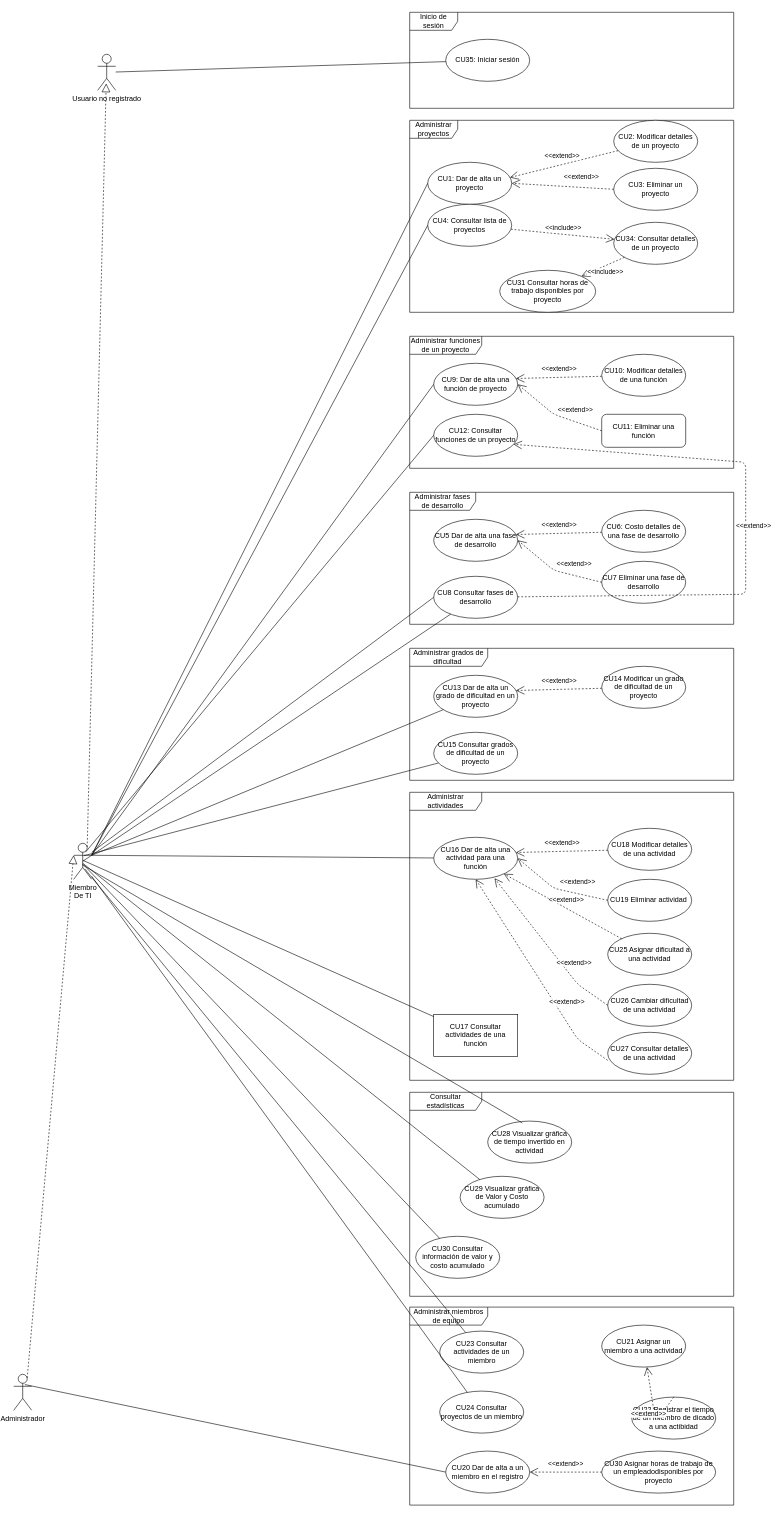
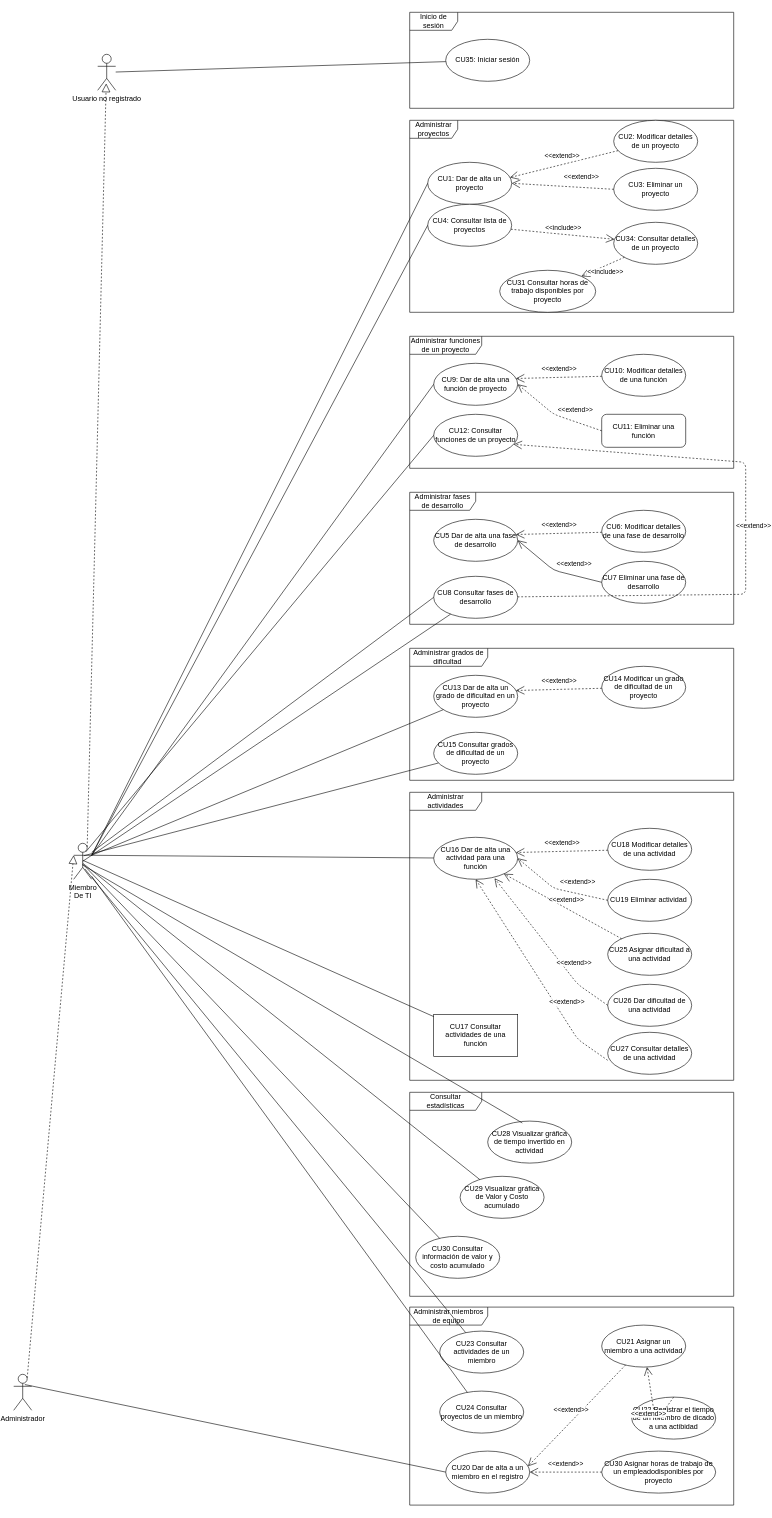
node "CU6: Costo detalles de una fase de desarrollo": label "CU6: Costo detalles de una fase de desarrollo" -> "CU6: Modificar detalles de una fase de desarrollo"
edge "CU7 Eliminar una fase de desarrollo" -> "CU5 Dar de alta una fase de desarrollo": style dashed -> solid
node "CU26 Cambiar dificultad de una actividad": label "CU26 Cambiar dificultad de una actividad" -> "CU26 Dar dificultad de una actividad"
edge "CU21 Asignar un miembro a una actividad" -> "CU20 Dar de alta a un miembro en el registro": added, label "<<extend>>"
